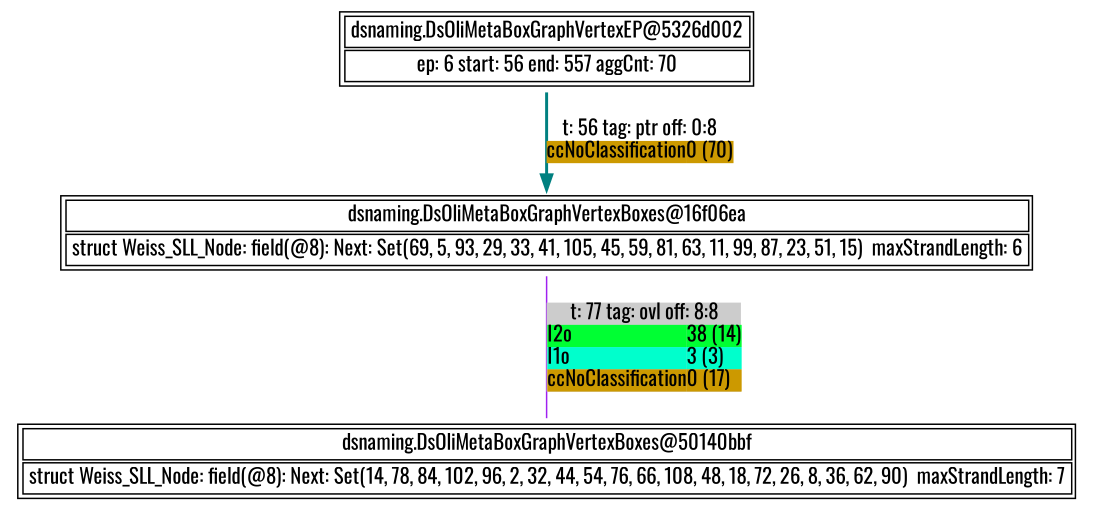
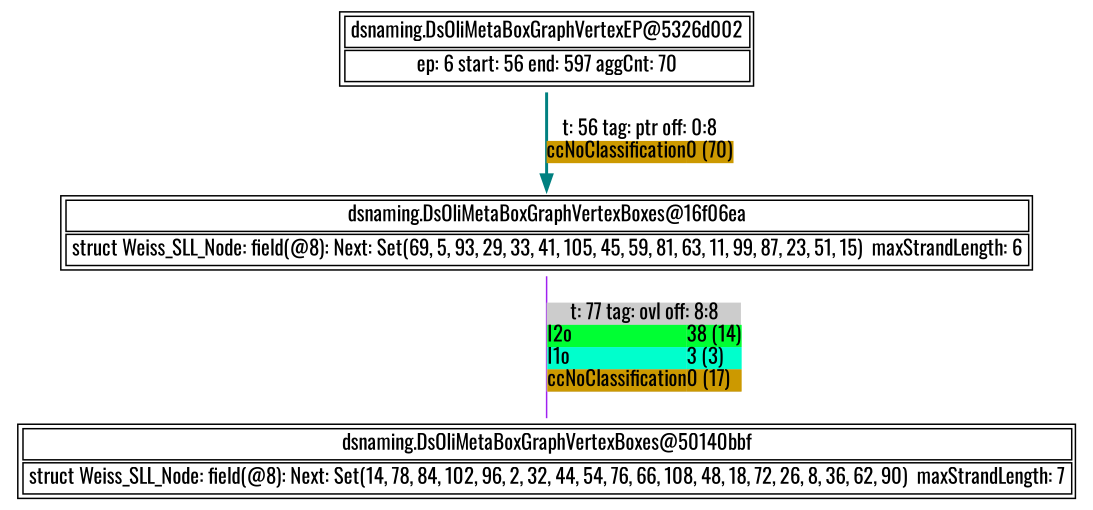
node "dsnaming.DsOliMetaBoxGraphVertexEP@5326d002": text "ep: 6 start: 56 end: 557 aggCnt: 70" -> "ep: 6 start: 56 end: 597 aggCnt: 70"
